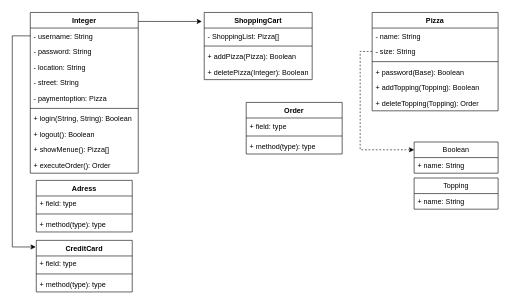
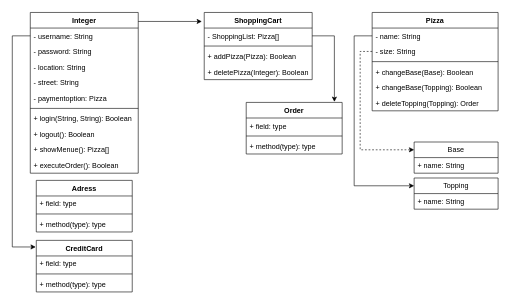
edge "- ShoppingList: Pizza[]" -> "Order": added
node "+ password(Base): Boolean": label "+ password(Base): Boolean" -> "+ changeBase(Base): Boolean"
node "+ addTopping(Topping): Boolean": label "+ addTopping(Topping): Boolean" -> "+ changeBase(Topping): Boolean"
node "Boolean": label "Boolean" -> "Base"
node "+ executeOrder(): Order": label "+ executeOrder(): Order" -> "+ executeOrder(): Boolean"
edge "- name: String" -> "Topping": added
